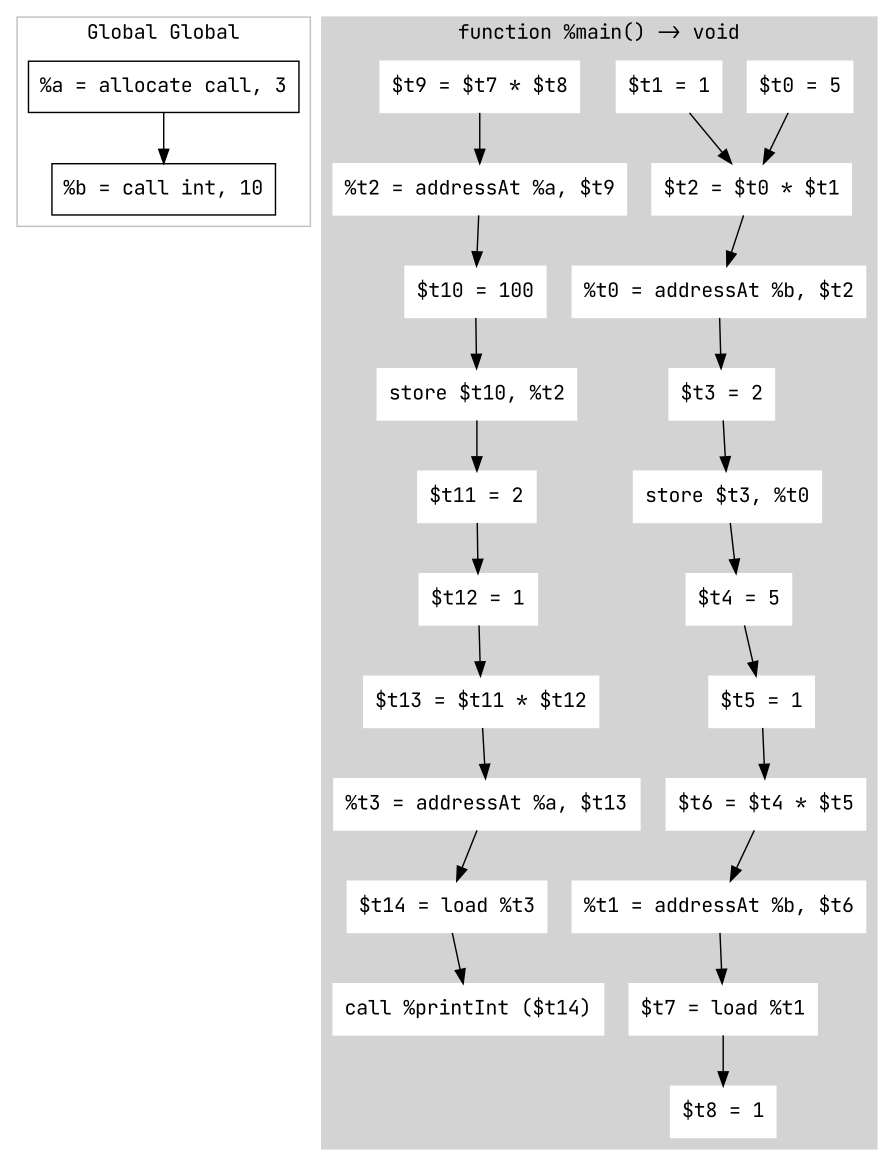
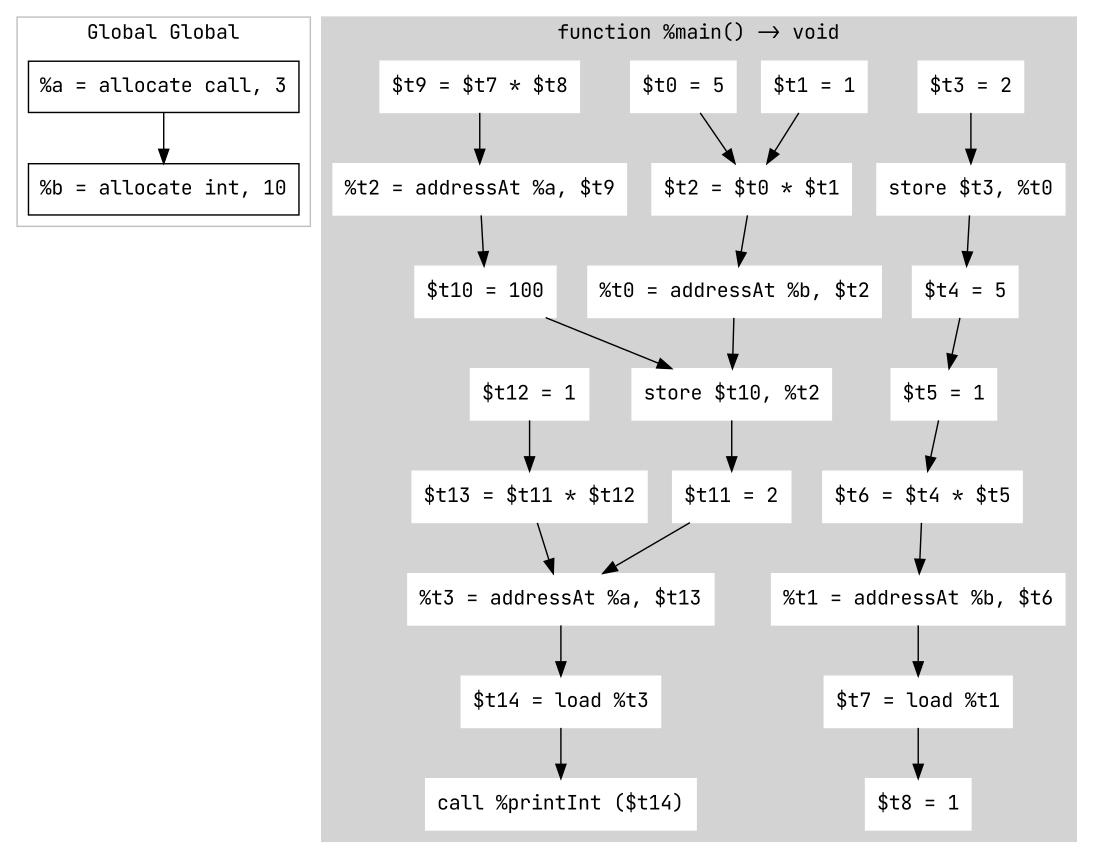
node "%b = call int, 10": label "%b = call int, 10" -> "%b = allocate int, 10"
edge "%t0 = addressAt %b, $t2" -> "$t3 = 2": now "%t0 = addressAt %b, $t2" -> "store $t10, %t2"
edge "$t11 = 2" -> "$t12 = 1": now "$t11 = 2" -> "%t3 = addressAt %a, $t13"
